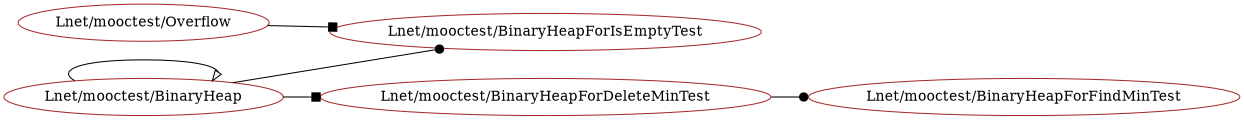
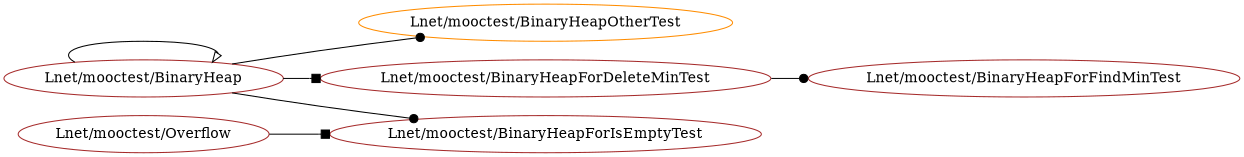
node "Lnet/mooctest/BinaryHeapOtherTest": added
